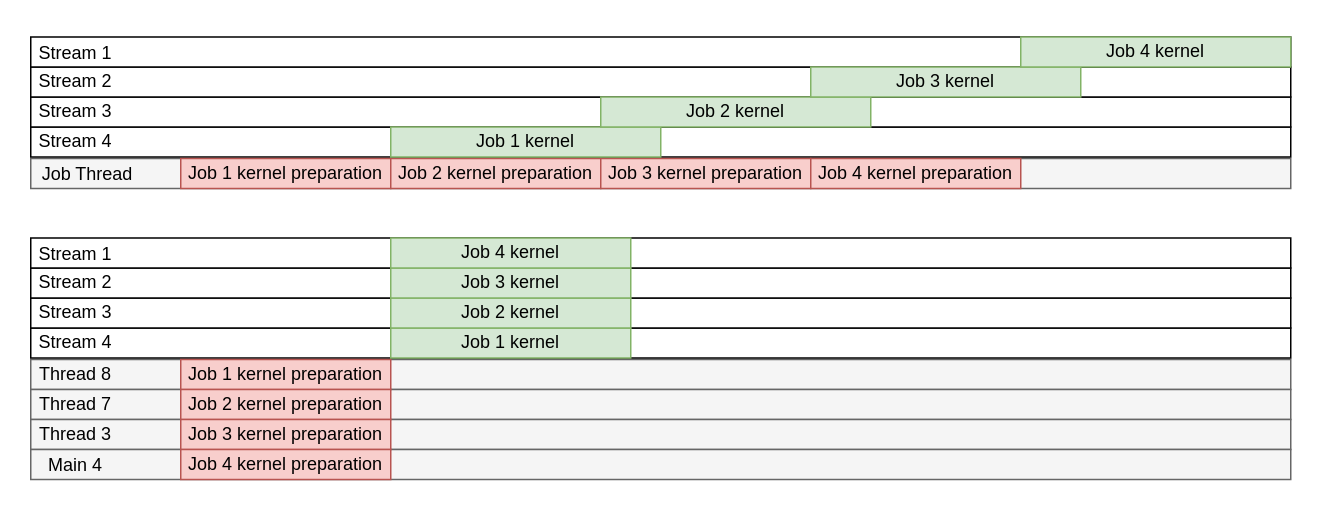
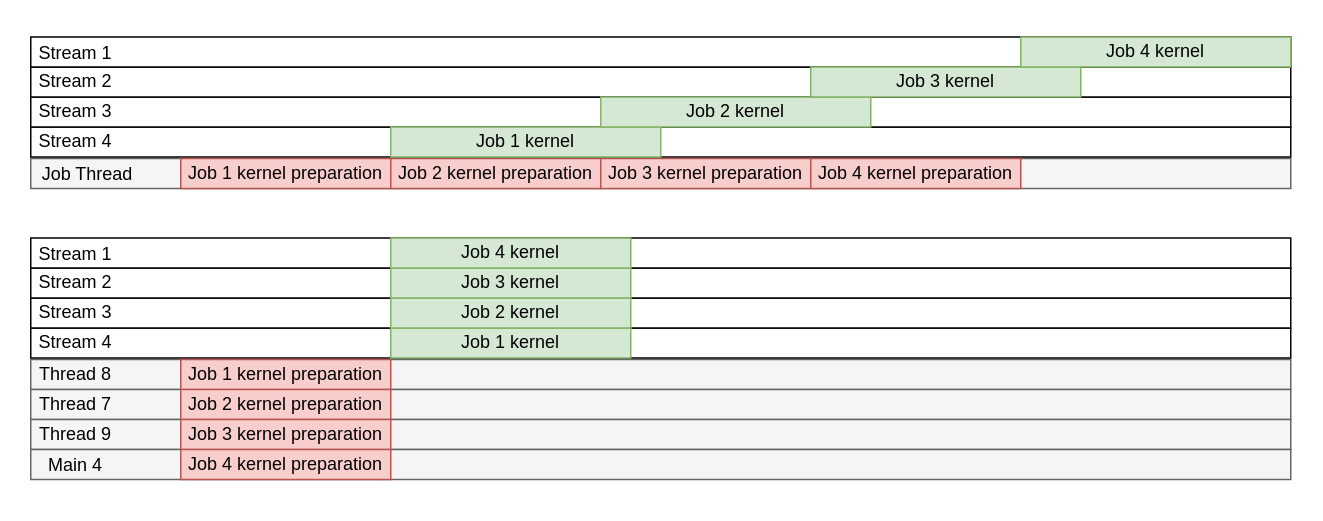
node "Thread 3": label "Thread 3" -> "Thread 9"
